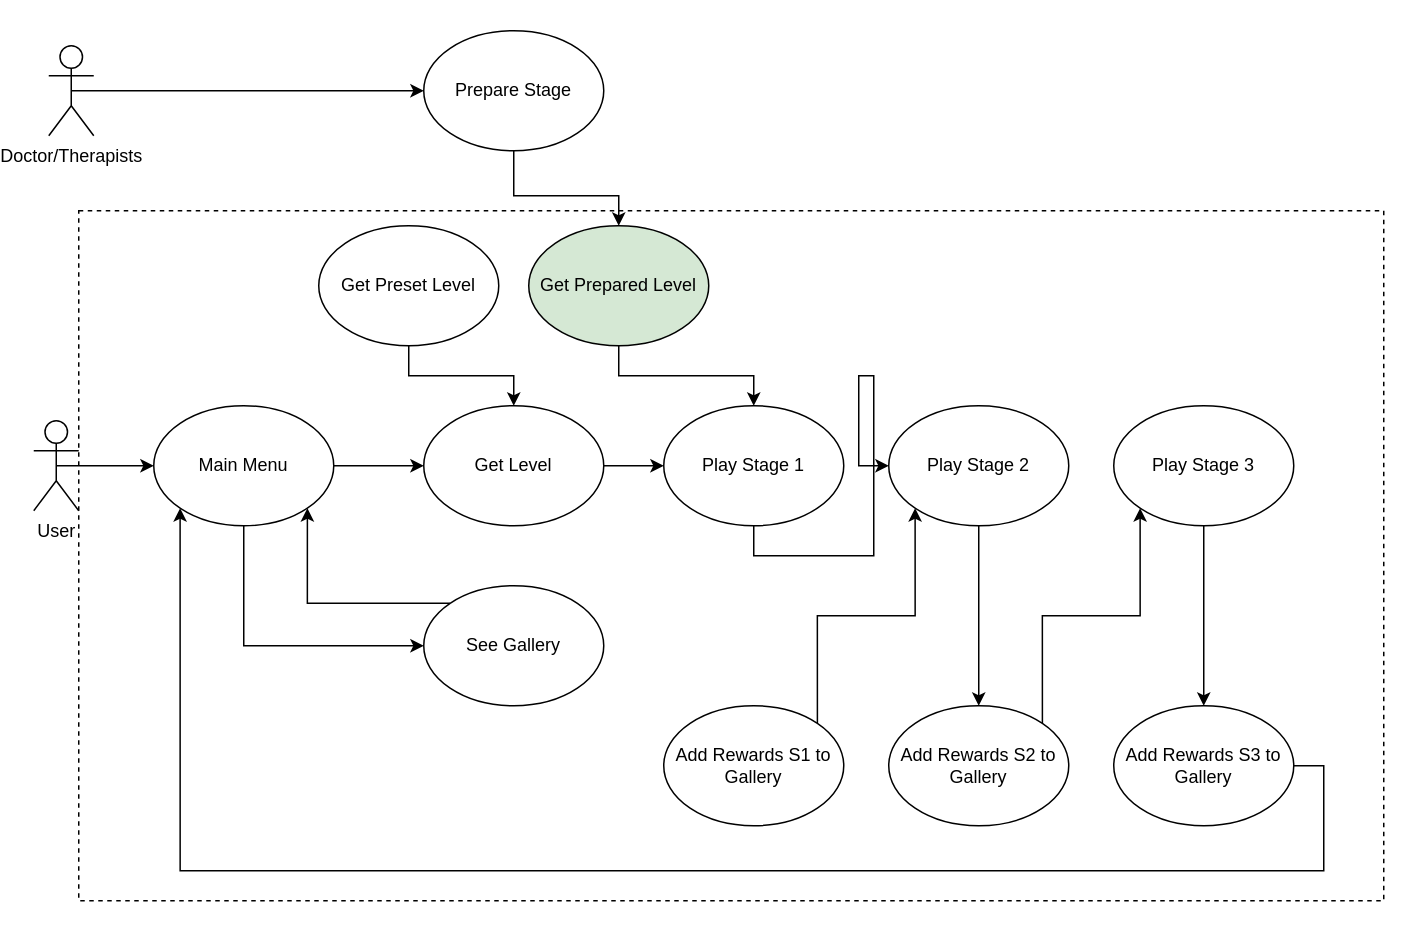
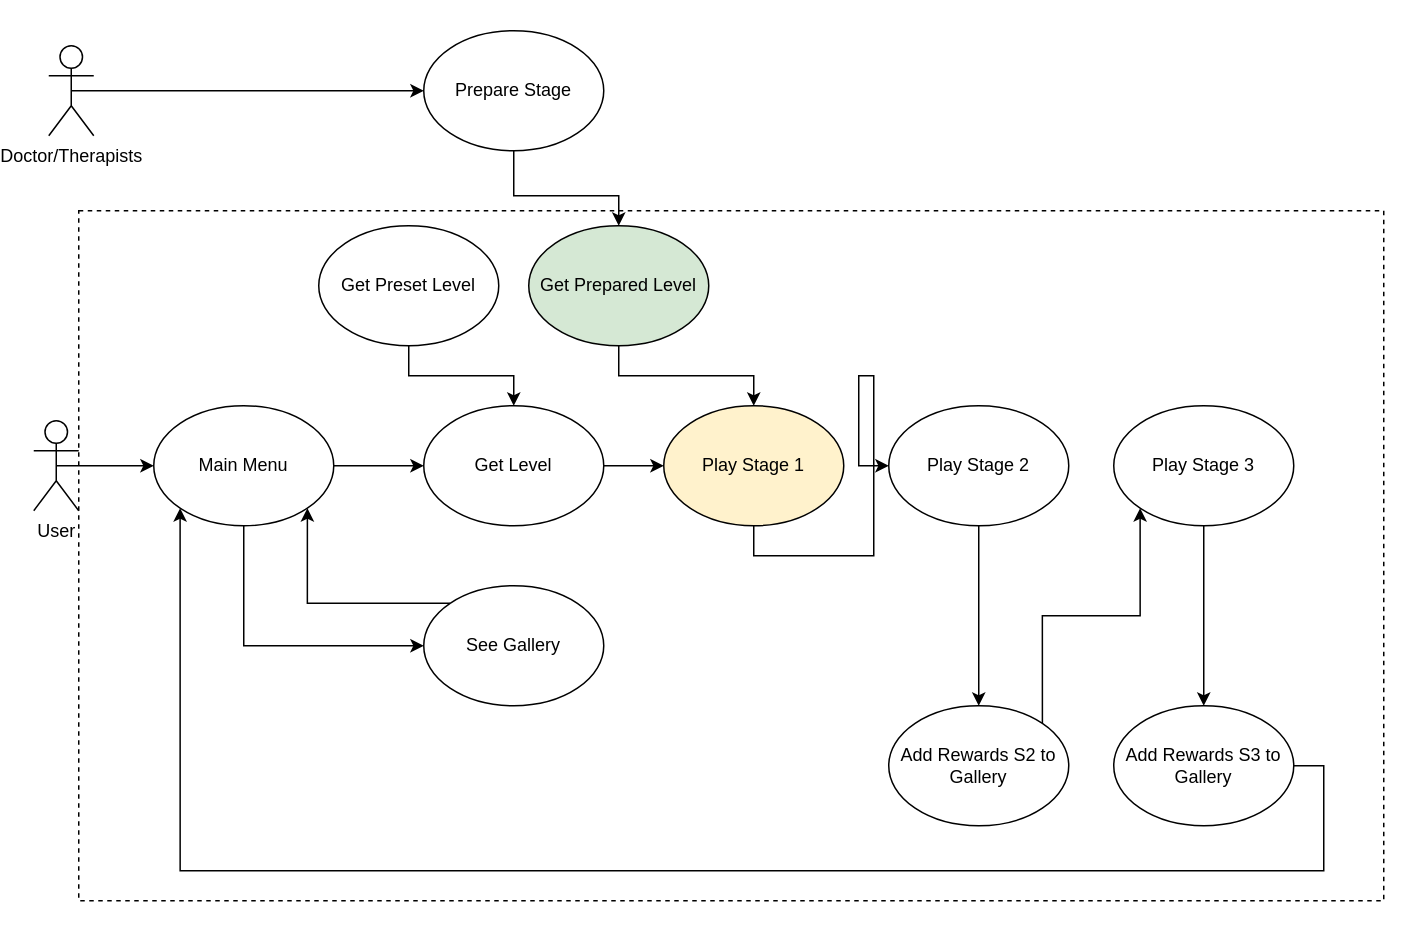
node "Play Stage 1": fillcolor #ffffff -> #fff2cc
edge "Add Rewards S1 to Gallery" -> "Play Stage 2": removed
node "Add Rewards S1 to Gallery": removed
